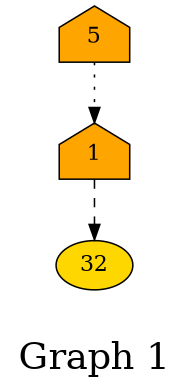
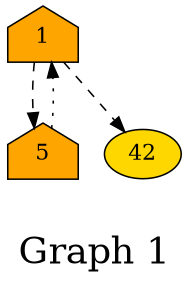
edge "1" -> "5": added
node "32": label "32" -> "42"
